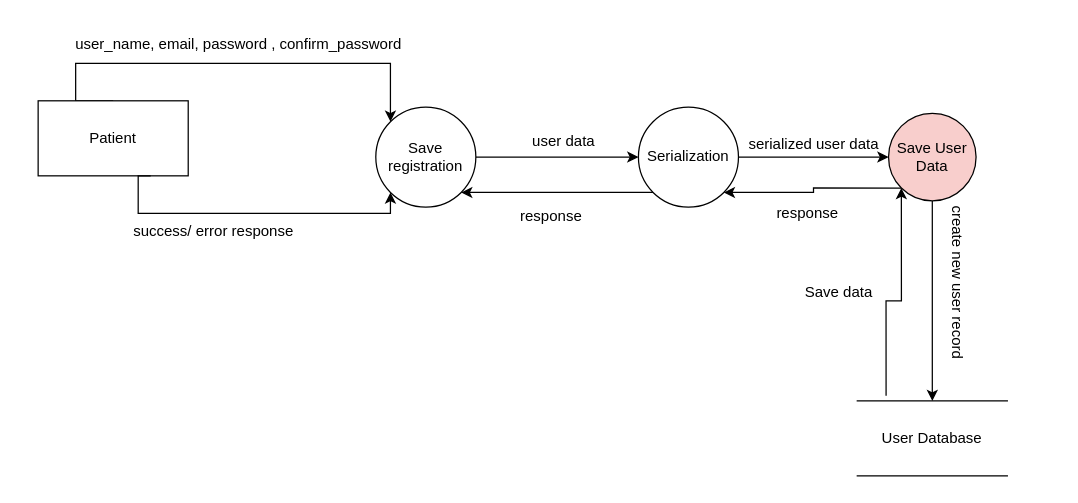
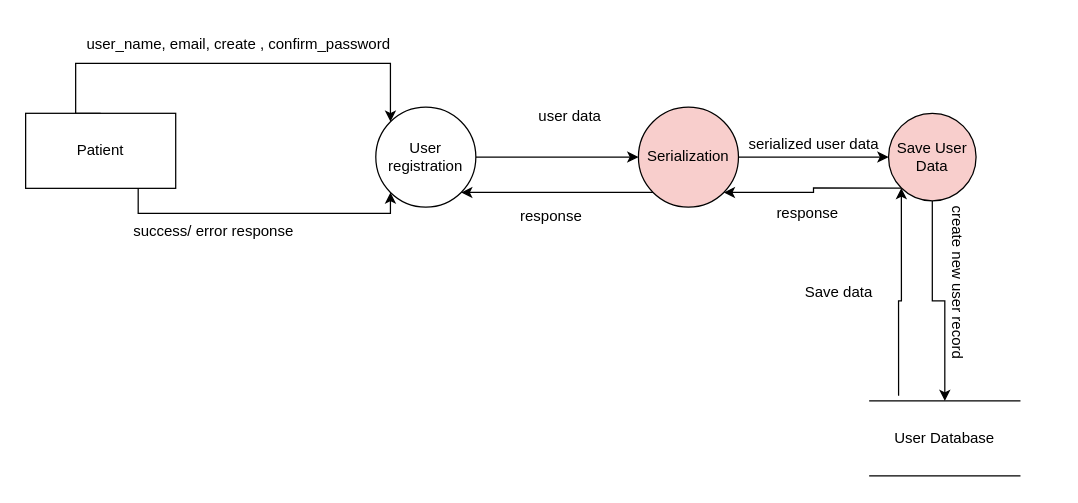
node "user_name, email, password , confirm_password": label "user_name, email, password , confirm_password" -> "user_name, email, create , confirm_password"
node "Patient": moved (113, 138) -> (101, 151)
node "user data": moved (563, 142) -> (569, 117)
node "Save registration": label "Save registration" -> "User registration"
node "Serialization": fillcolor #ffffff -> #f8cecc
node "User Database": moved (932, 438) -> (944, 438)
